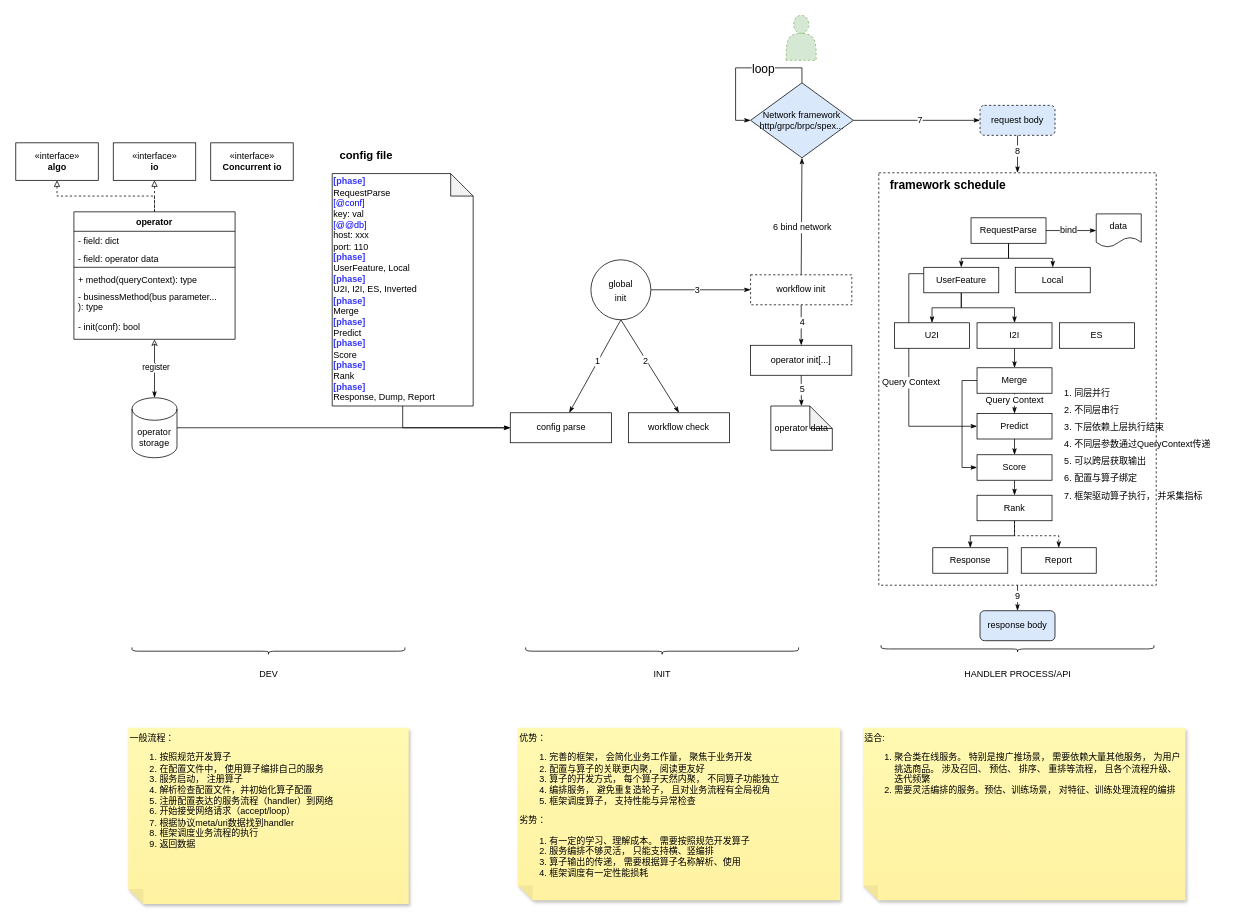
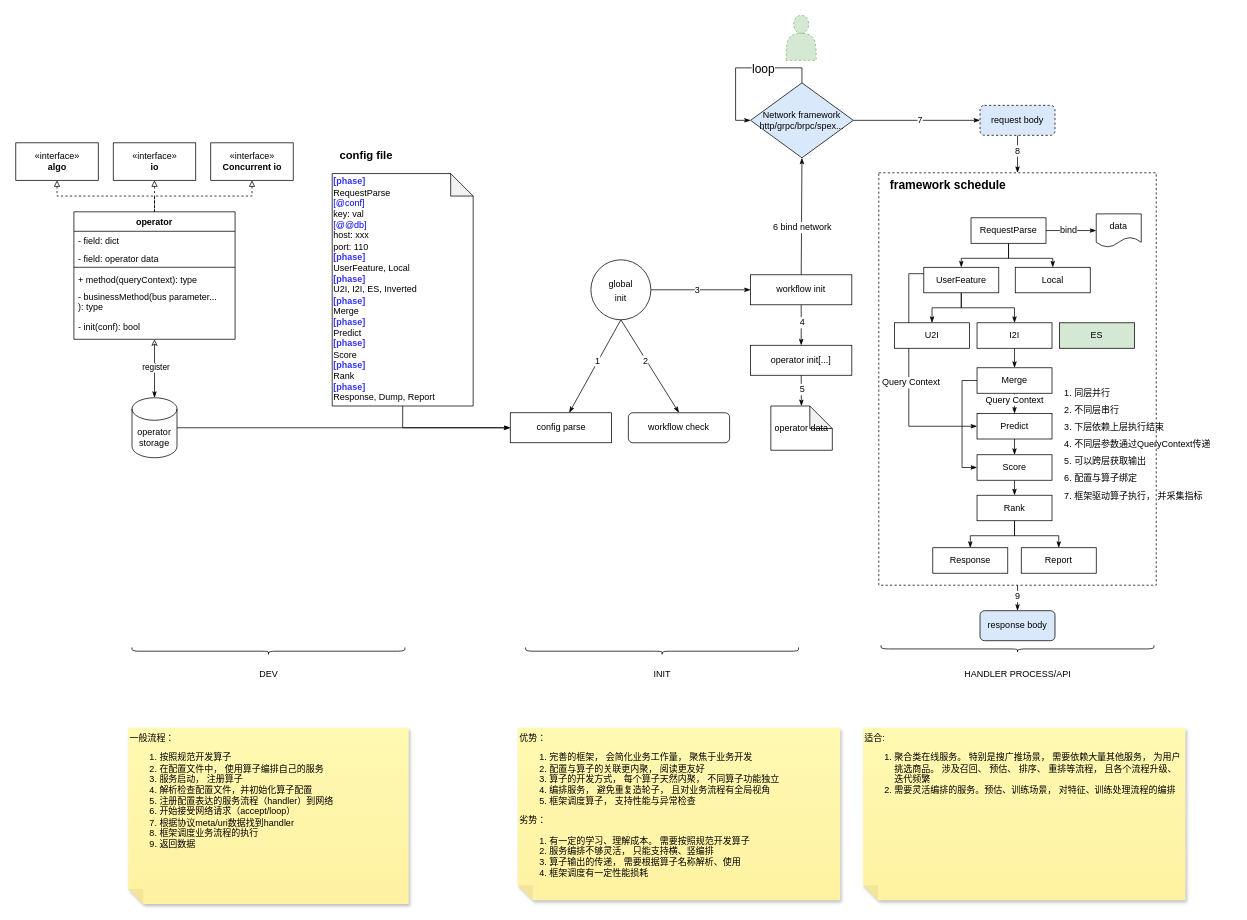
edge "operator" -> "«interface» Concurrent io": added
node "workflow init": style dashed -> solid
node "ES": fillcolor #ffffff -> #d5e8d4
node "workflow check": shape rectangle -> rounded rectangle
edge "Rank" -> "Report": style dashed -> solid
